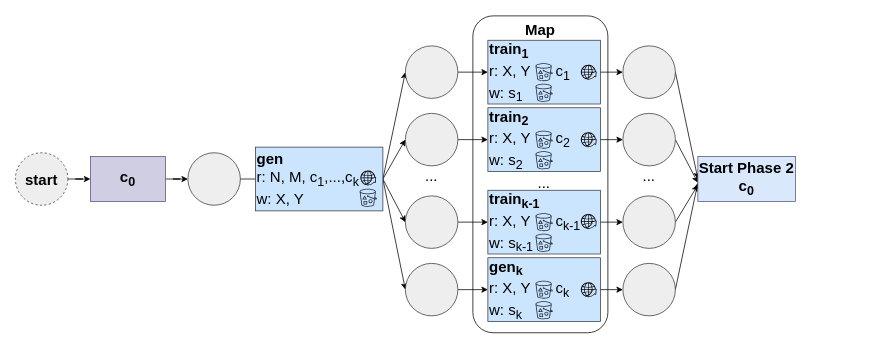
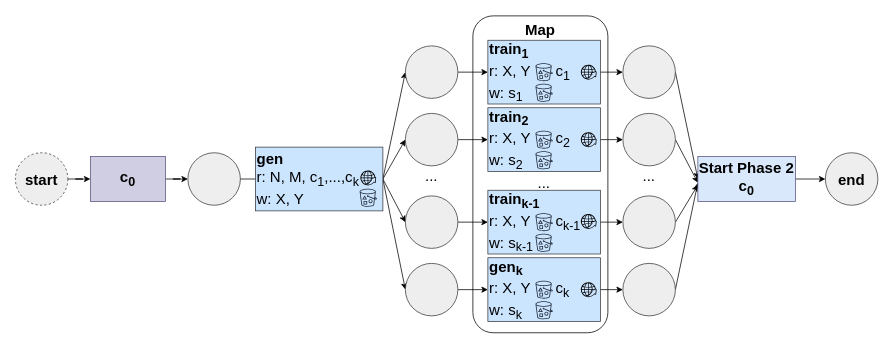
edge "Start Phase 2 c0" -> "end": added
node "end": added
